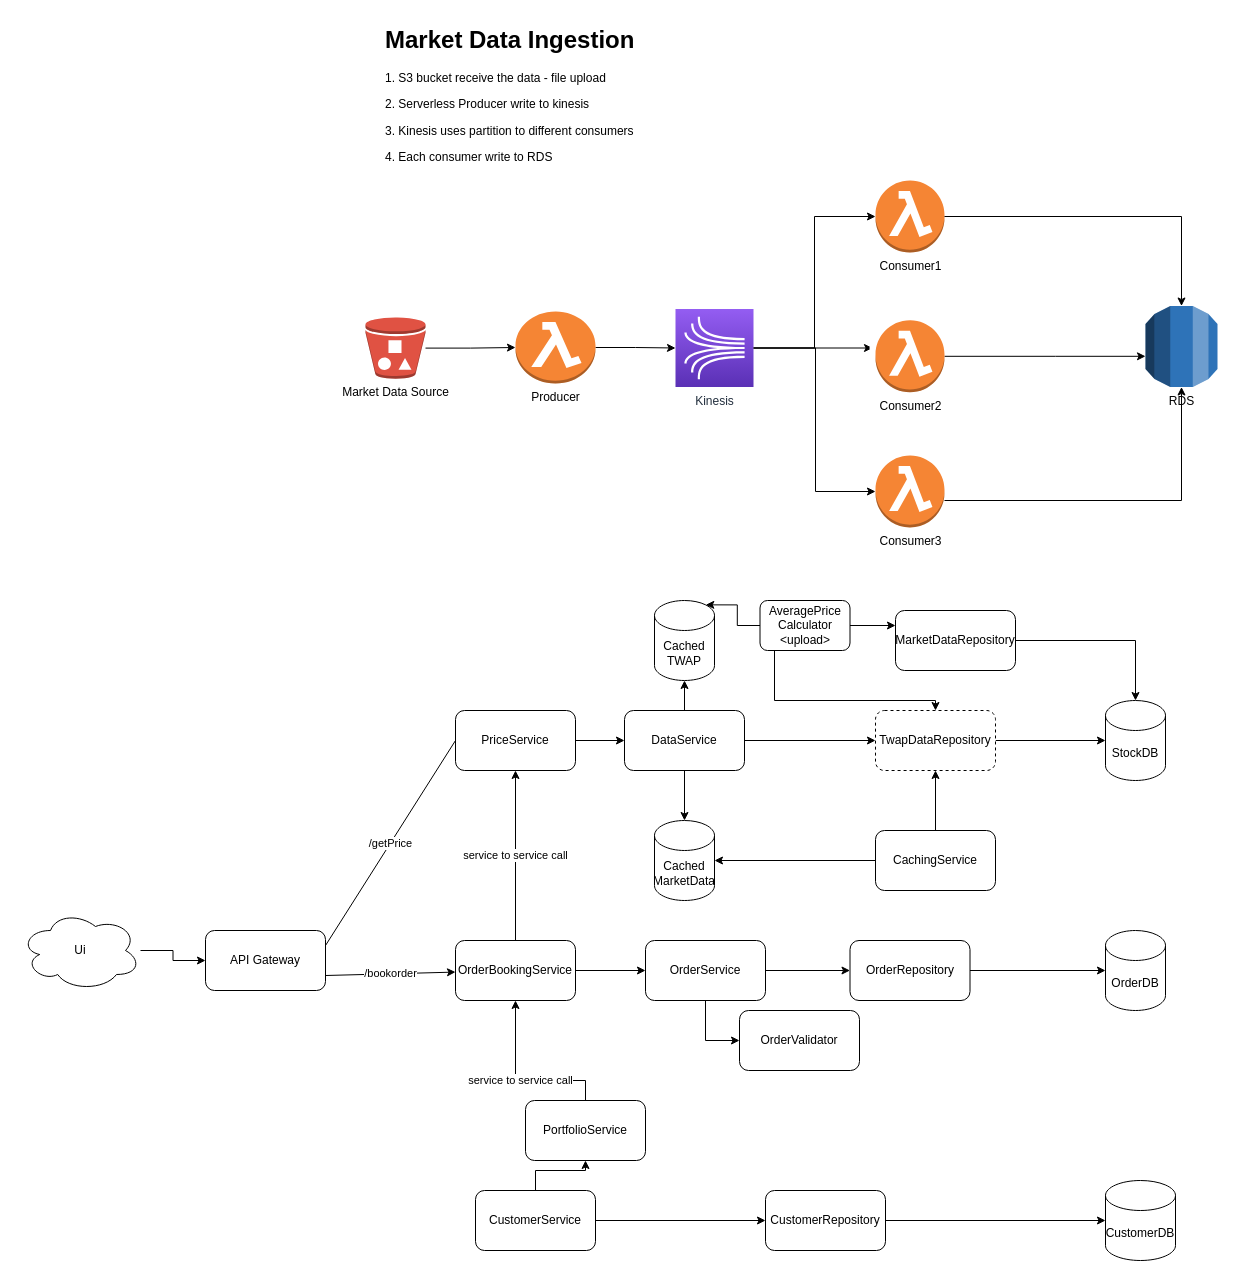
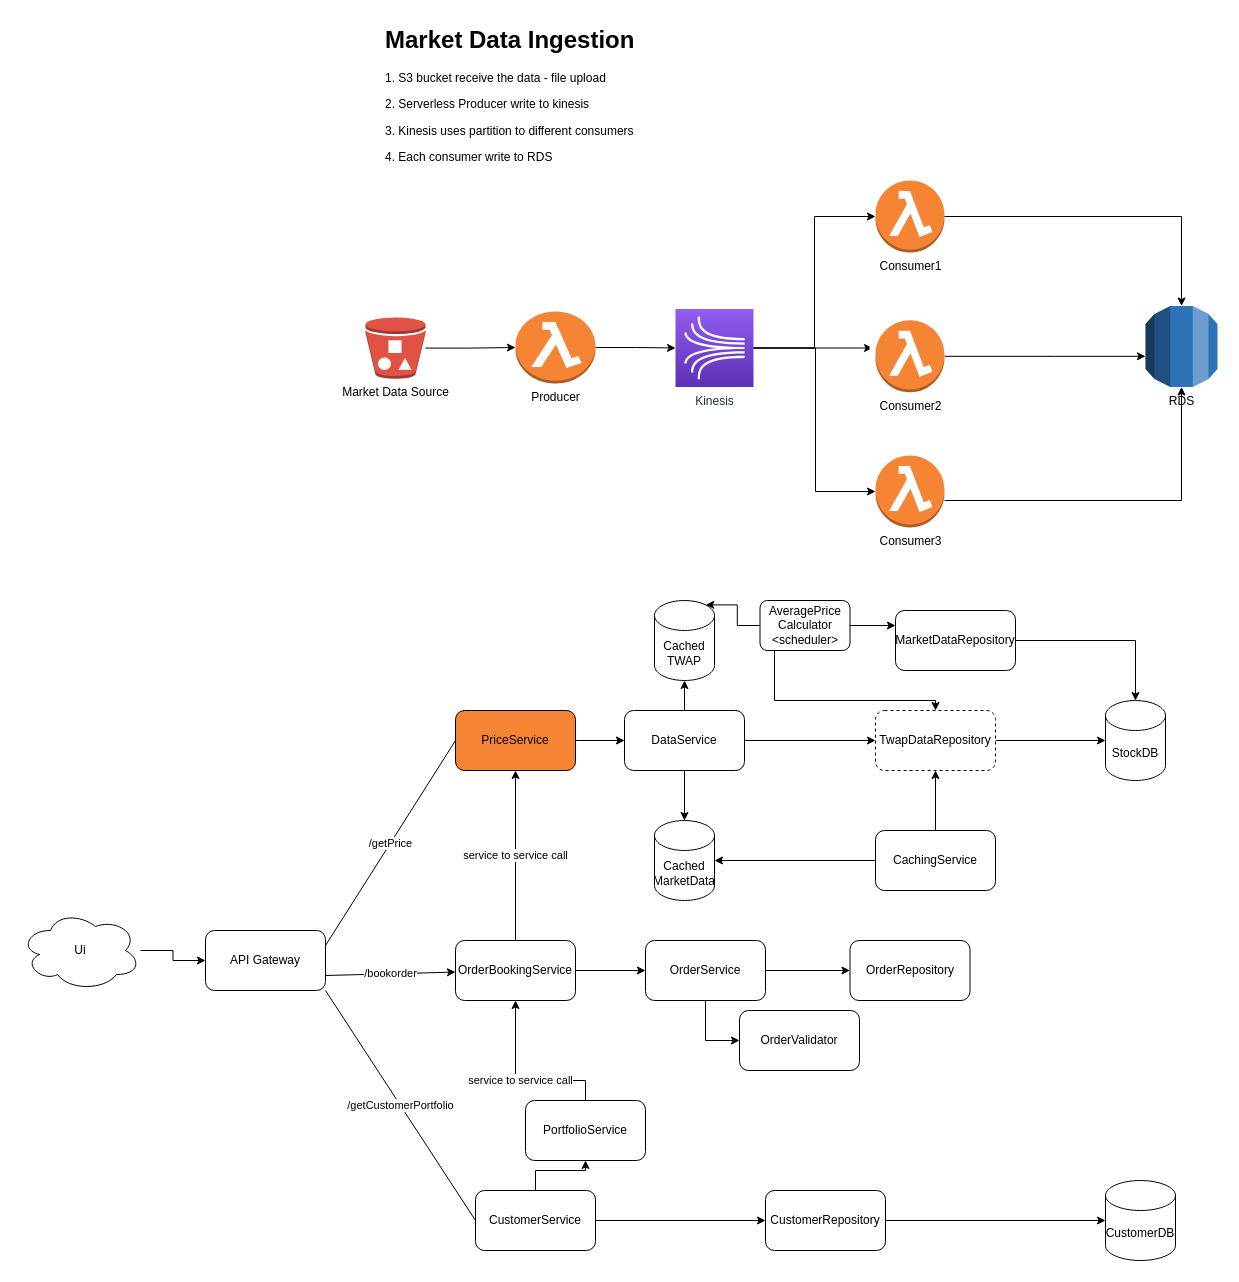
node "AveragePrice Calculator <upload>": label "AveragePrice Calculator <upload>" -> "AveragePrice Calculator <scheduler>"
node "PriceService": fillcolor #ffffff -> #f58534
edge "OrderRepository" -> "OrderDB": removed
node "OrderDB": removed
edge "API Gateway" -- "CustomerService": added, label "/getCustomerPortfolio"
